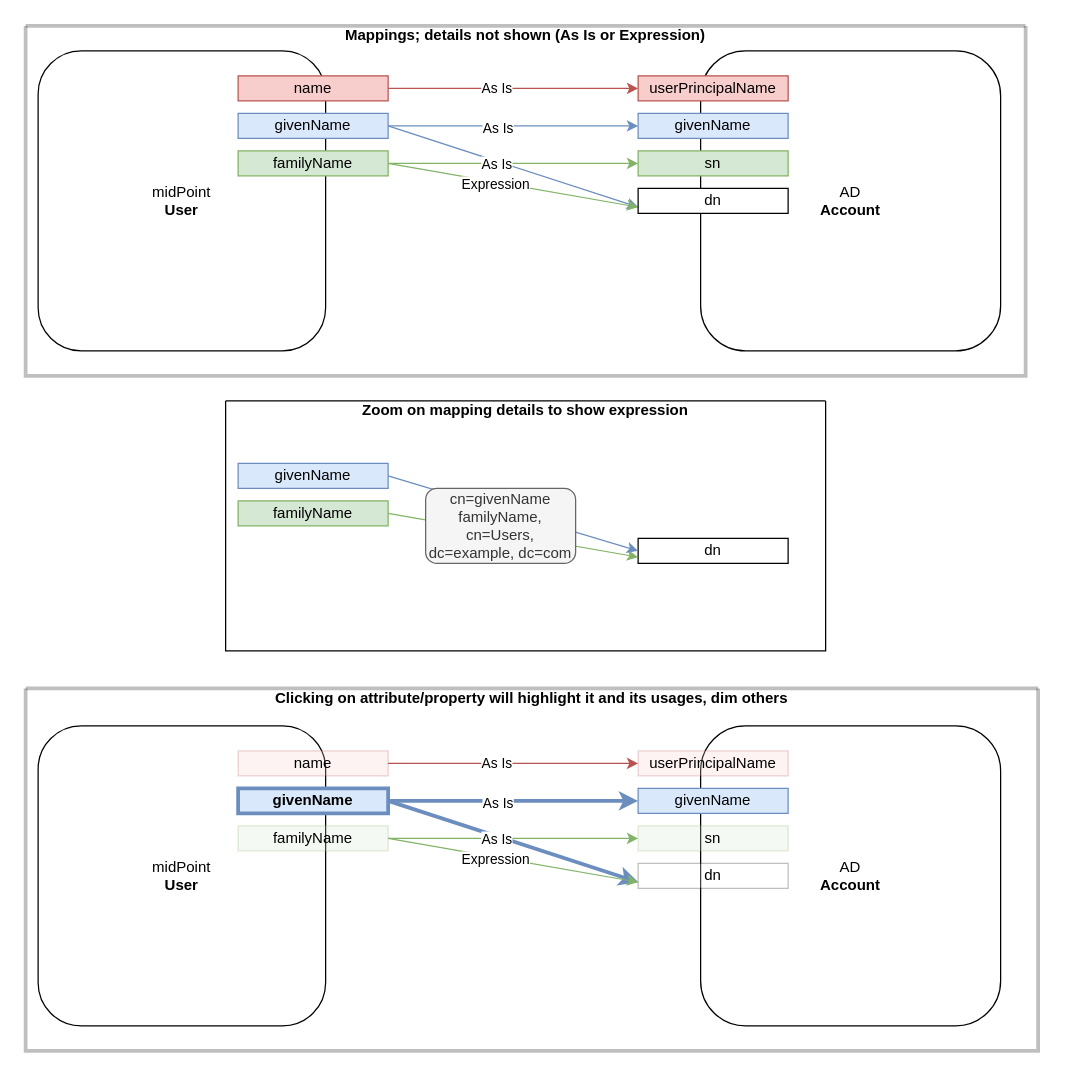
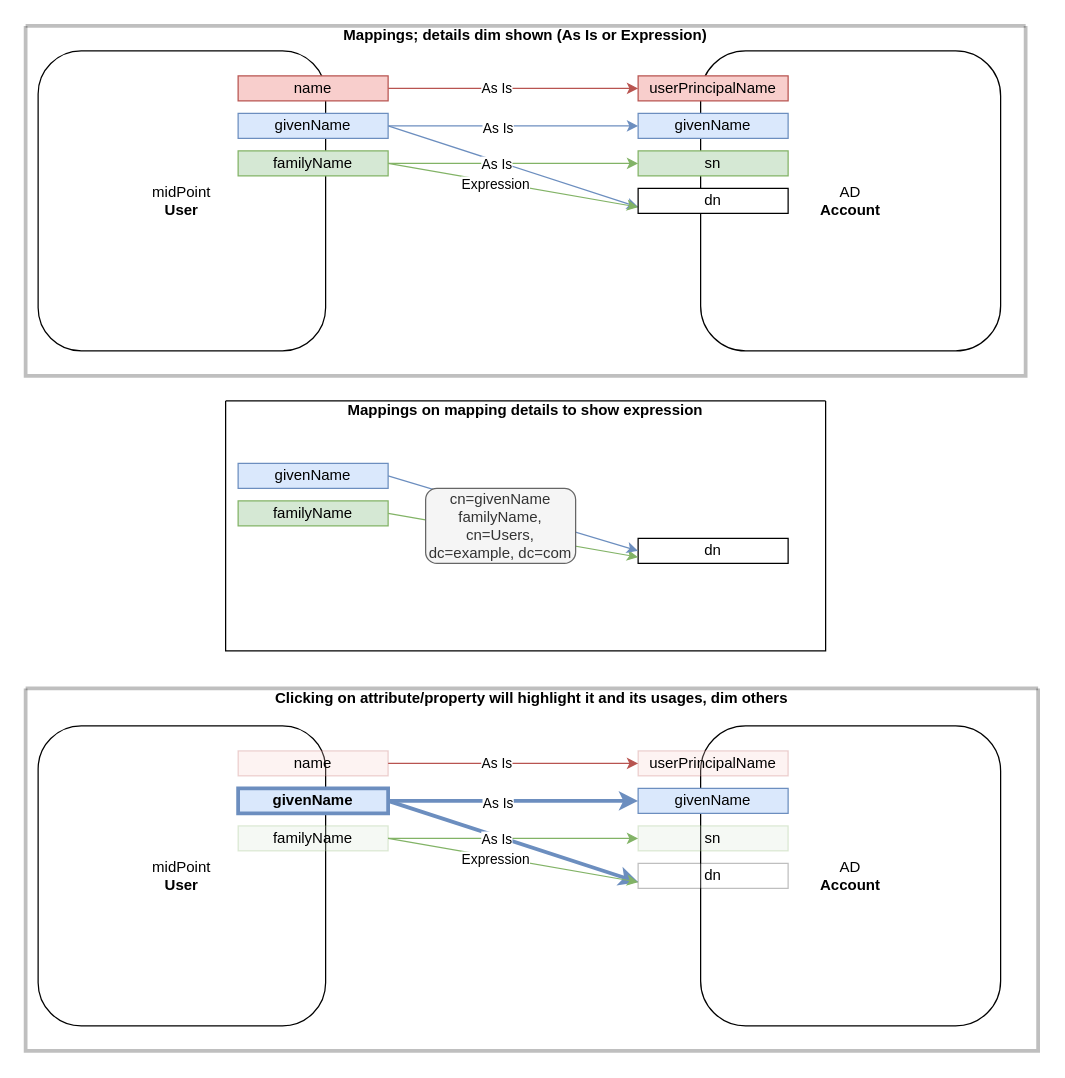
node "Mappings; details not shown (As Is or Expression)": label "Mappings; details not shown (As Is or Expression)" -> "Mappings; details dim shown (As Is or Expression)"
node "Zoom on mapping details to show expression": label "Zoom on mapping details to show expression" -> "Mappings on mapping details to show expression"
